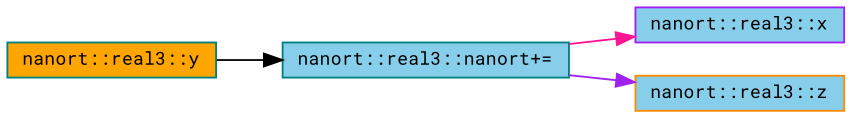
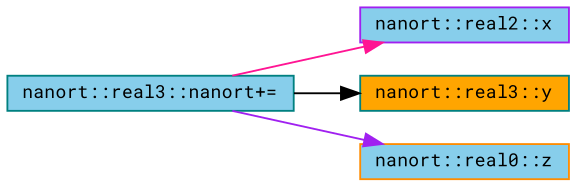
node "nanort::real3::x": label "nanort::real3::x" -> "nanort::real2::x"
edge "nanort::real3::y" -> "nanort::real3::nanort+=": reversed
node "nanort::real3::z": label "nanort::real3::z" -> "nanort::real0::z"
